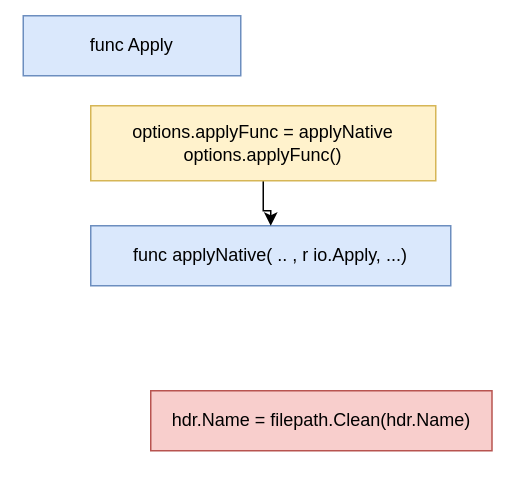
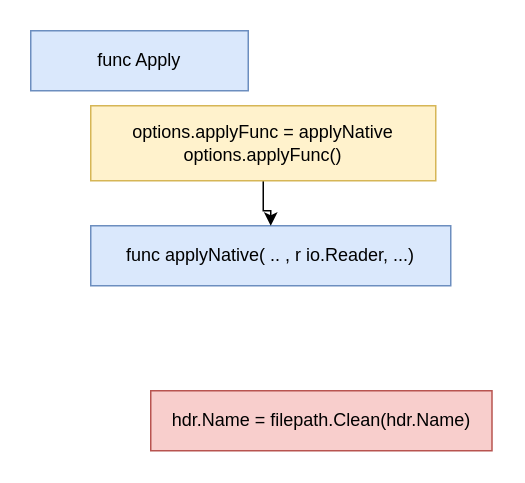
node "func Apply": moved (132, 46) -> (140, 61)
node "func applyNative( .. , r io.Apply, ...)": label "func applyNative( .. , r io.Apply, ...)" -> "func applyNative( .. , r io.Reader, ...)"
